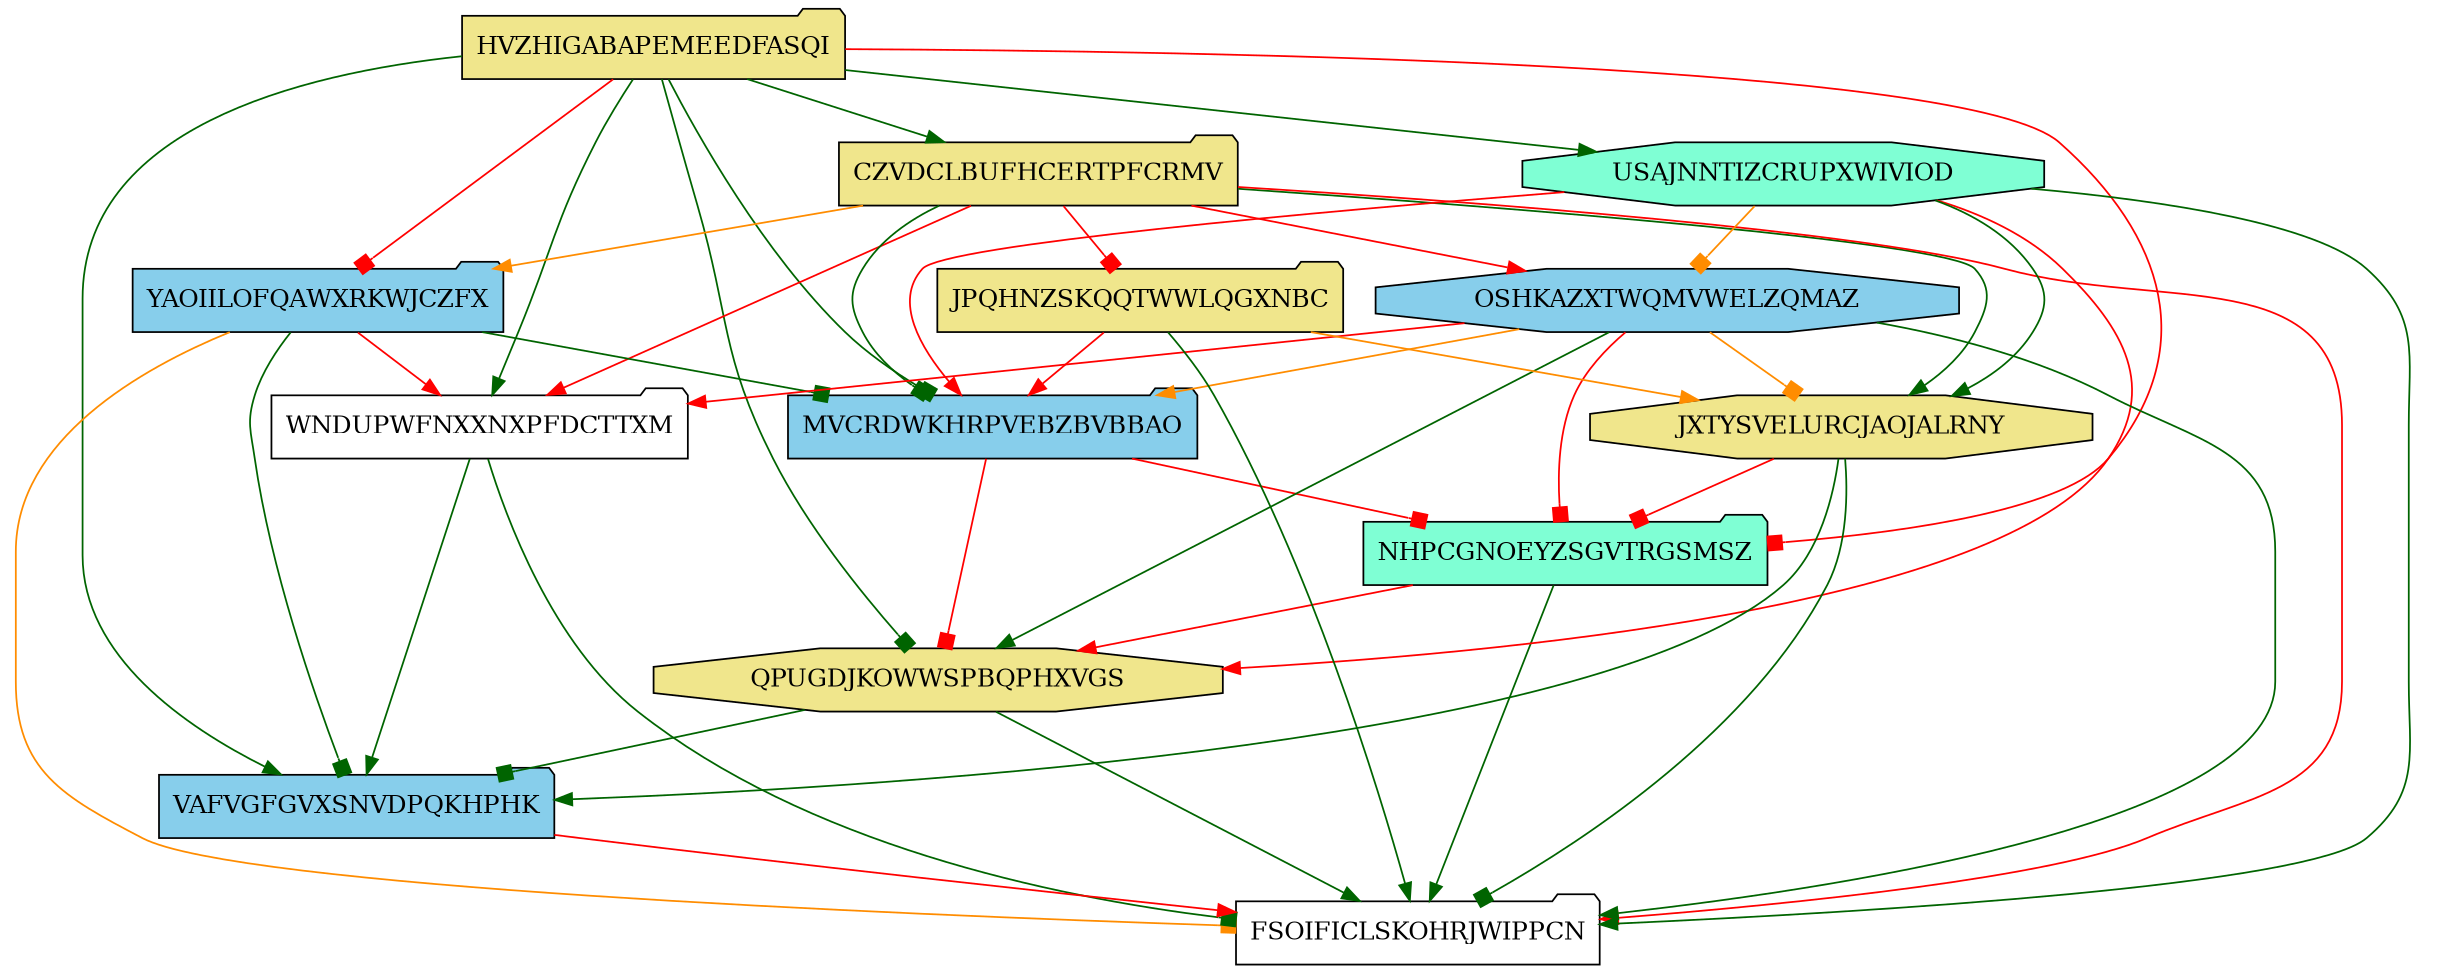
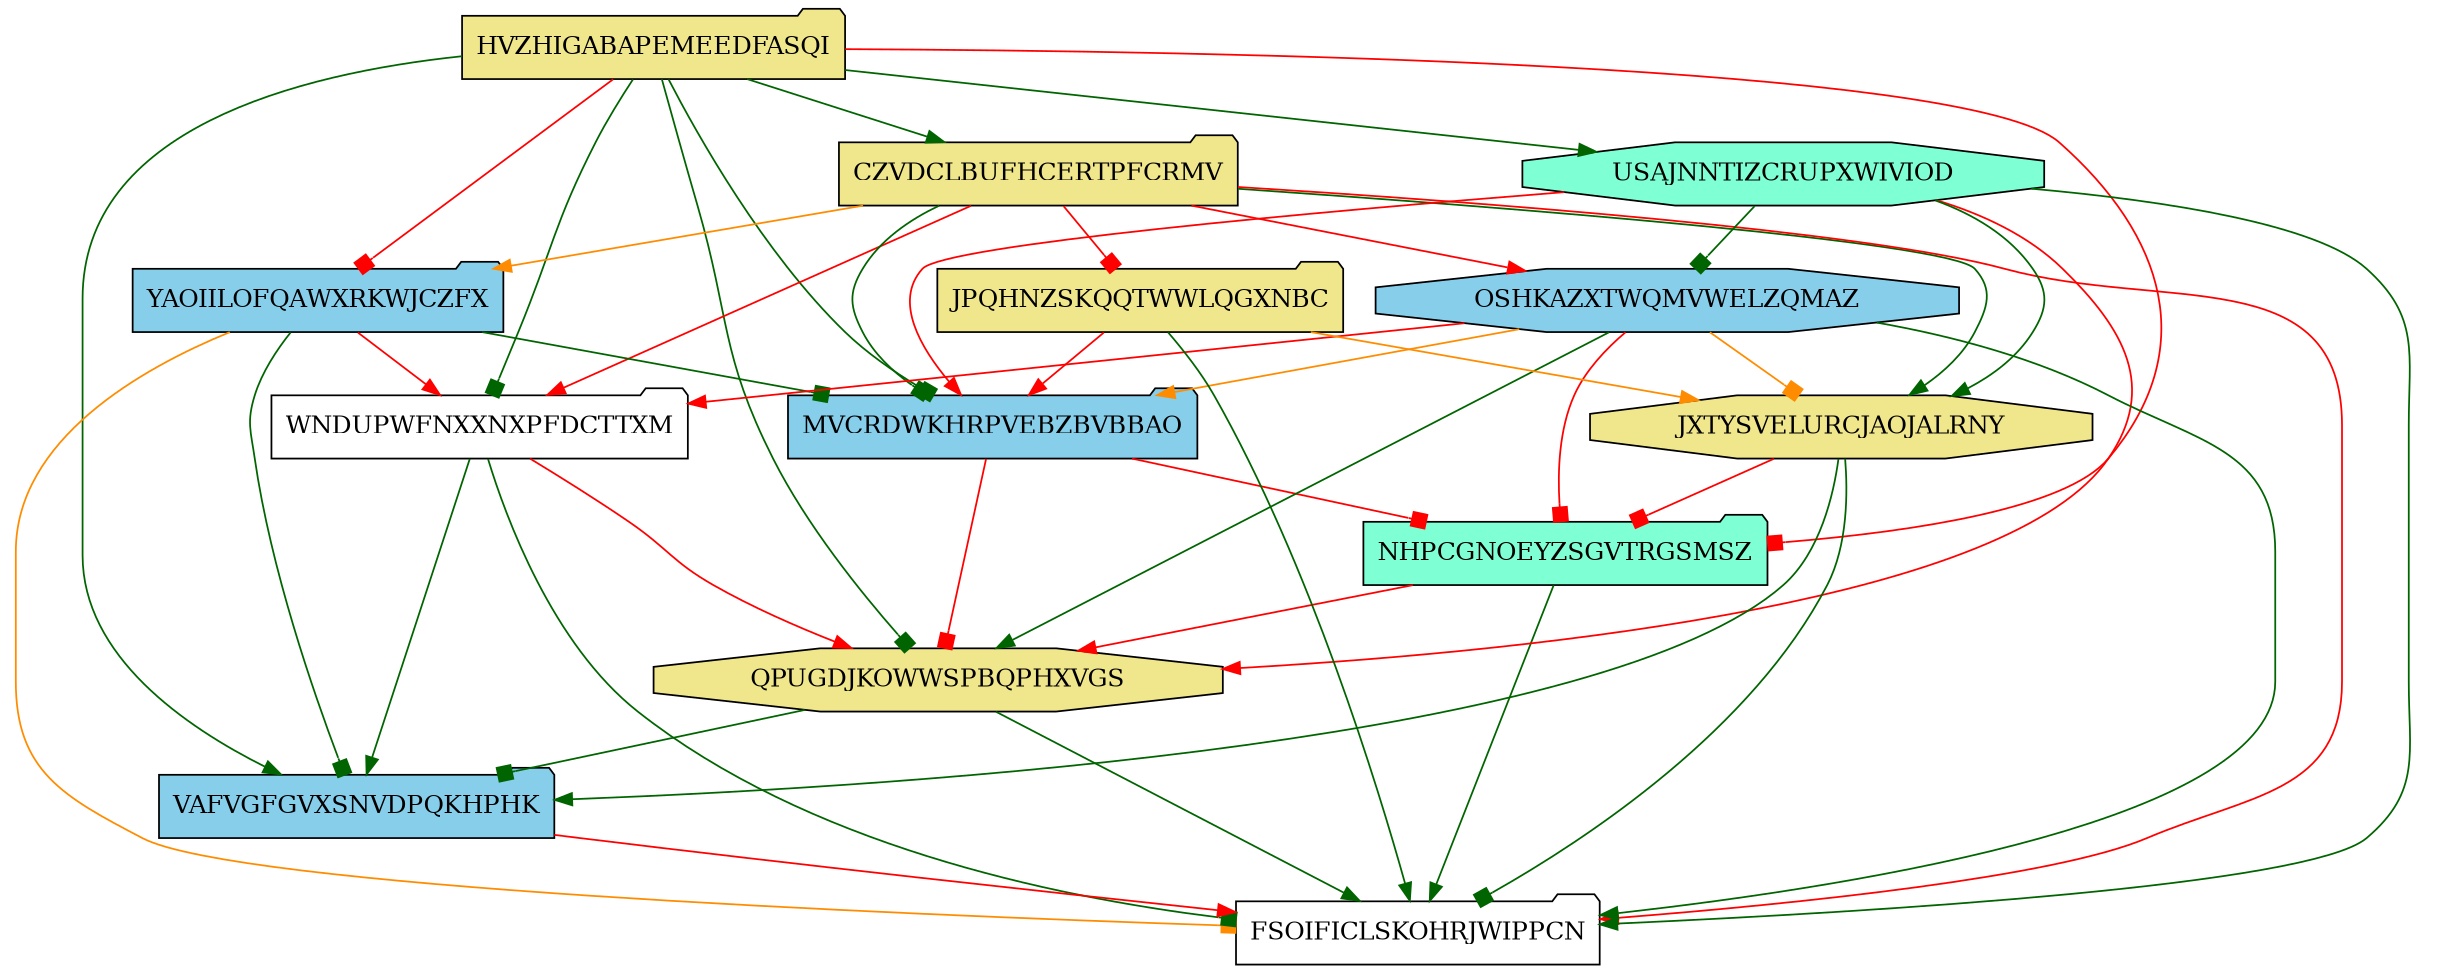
edge "HVZHIGABAPEMEEDFASQI" -> "WNDUPWFNXXNXPFDCTTXM": arrowhead normal -> box
edge "USAJNNTIZCRUPXWIVIOD" -> "OSHKAZXTWQMVWELZQMAZ": color darkorange -> darkgreen
edge "WNDUPWFNXXNXPFDCTTXM" -> "QPUGDJKOWWSPBQPHXVGS": added
